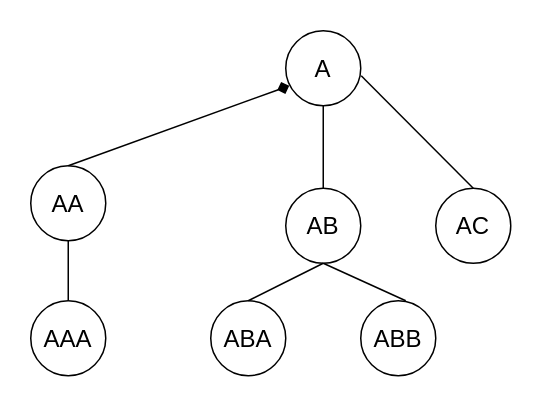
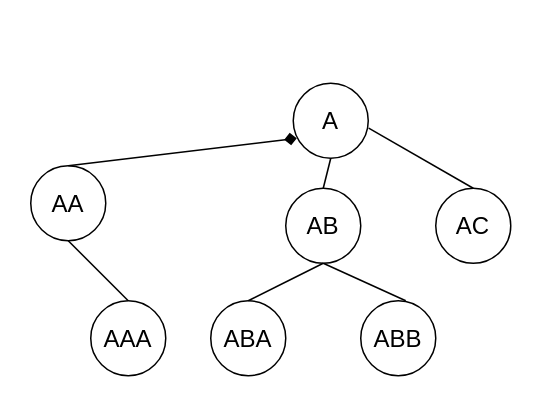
node "A": moved (323, 68) -> (331, 121)
node "AAA": moved (68, 338) -> (128, 338)
